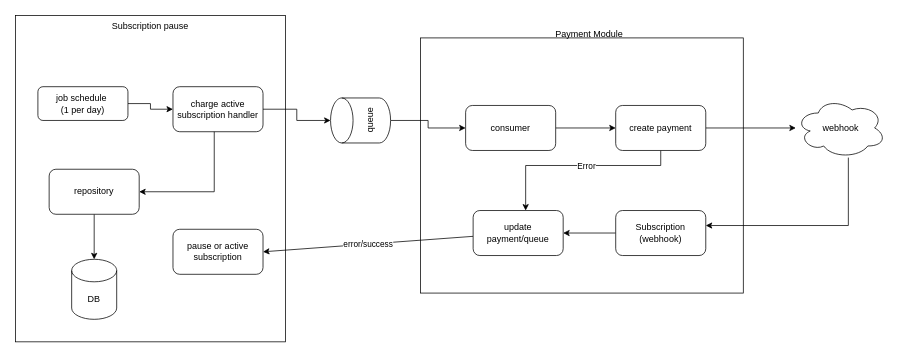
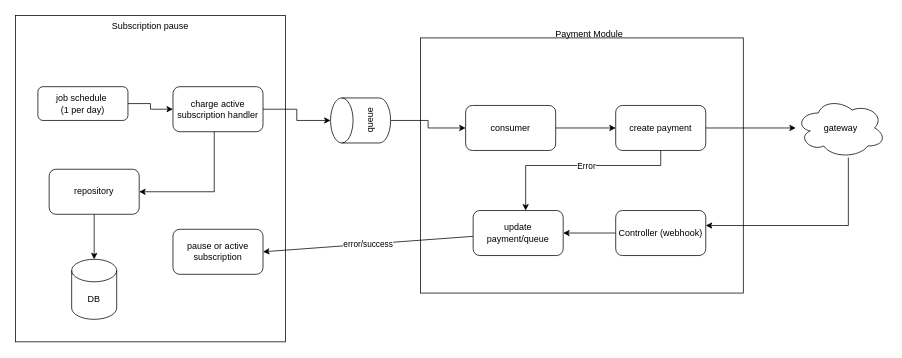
node "webhook": label "webhook" -> "gateway"
node "Subscription (webhook)": label "Subscription (webhook)" -> "Controller (webhook)"
